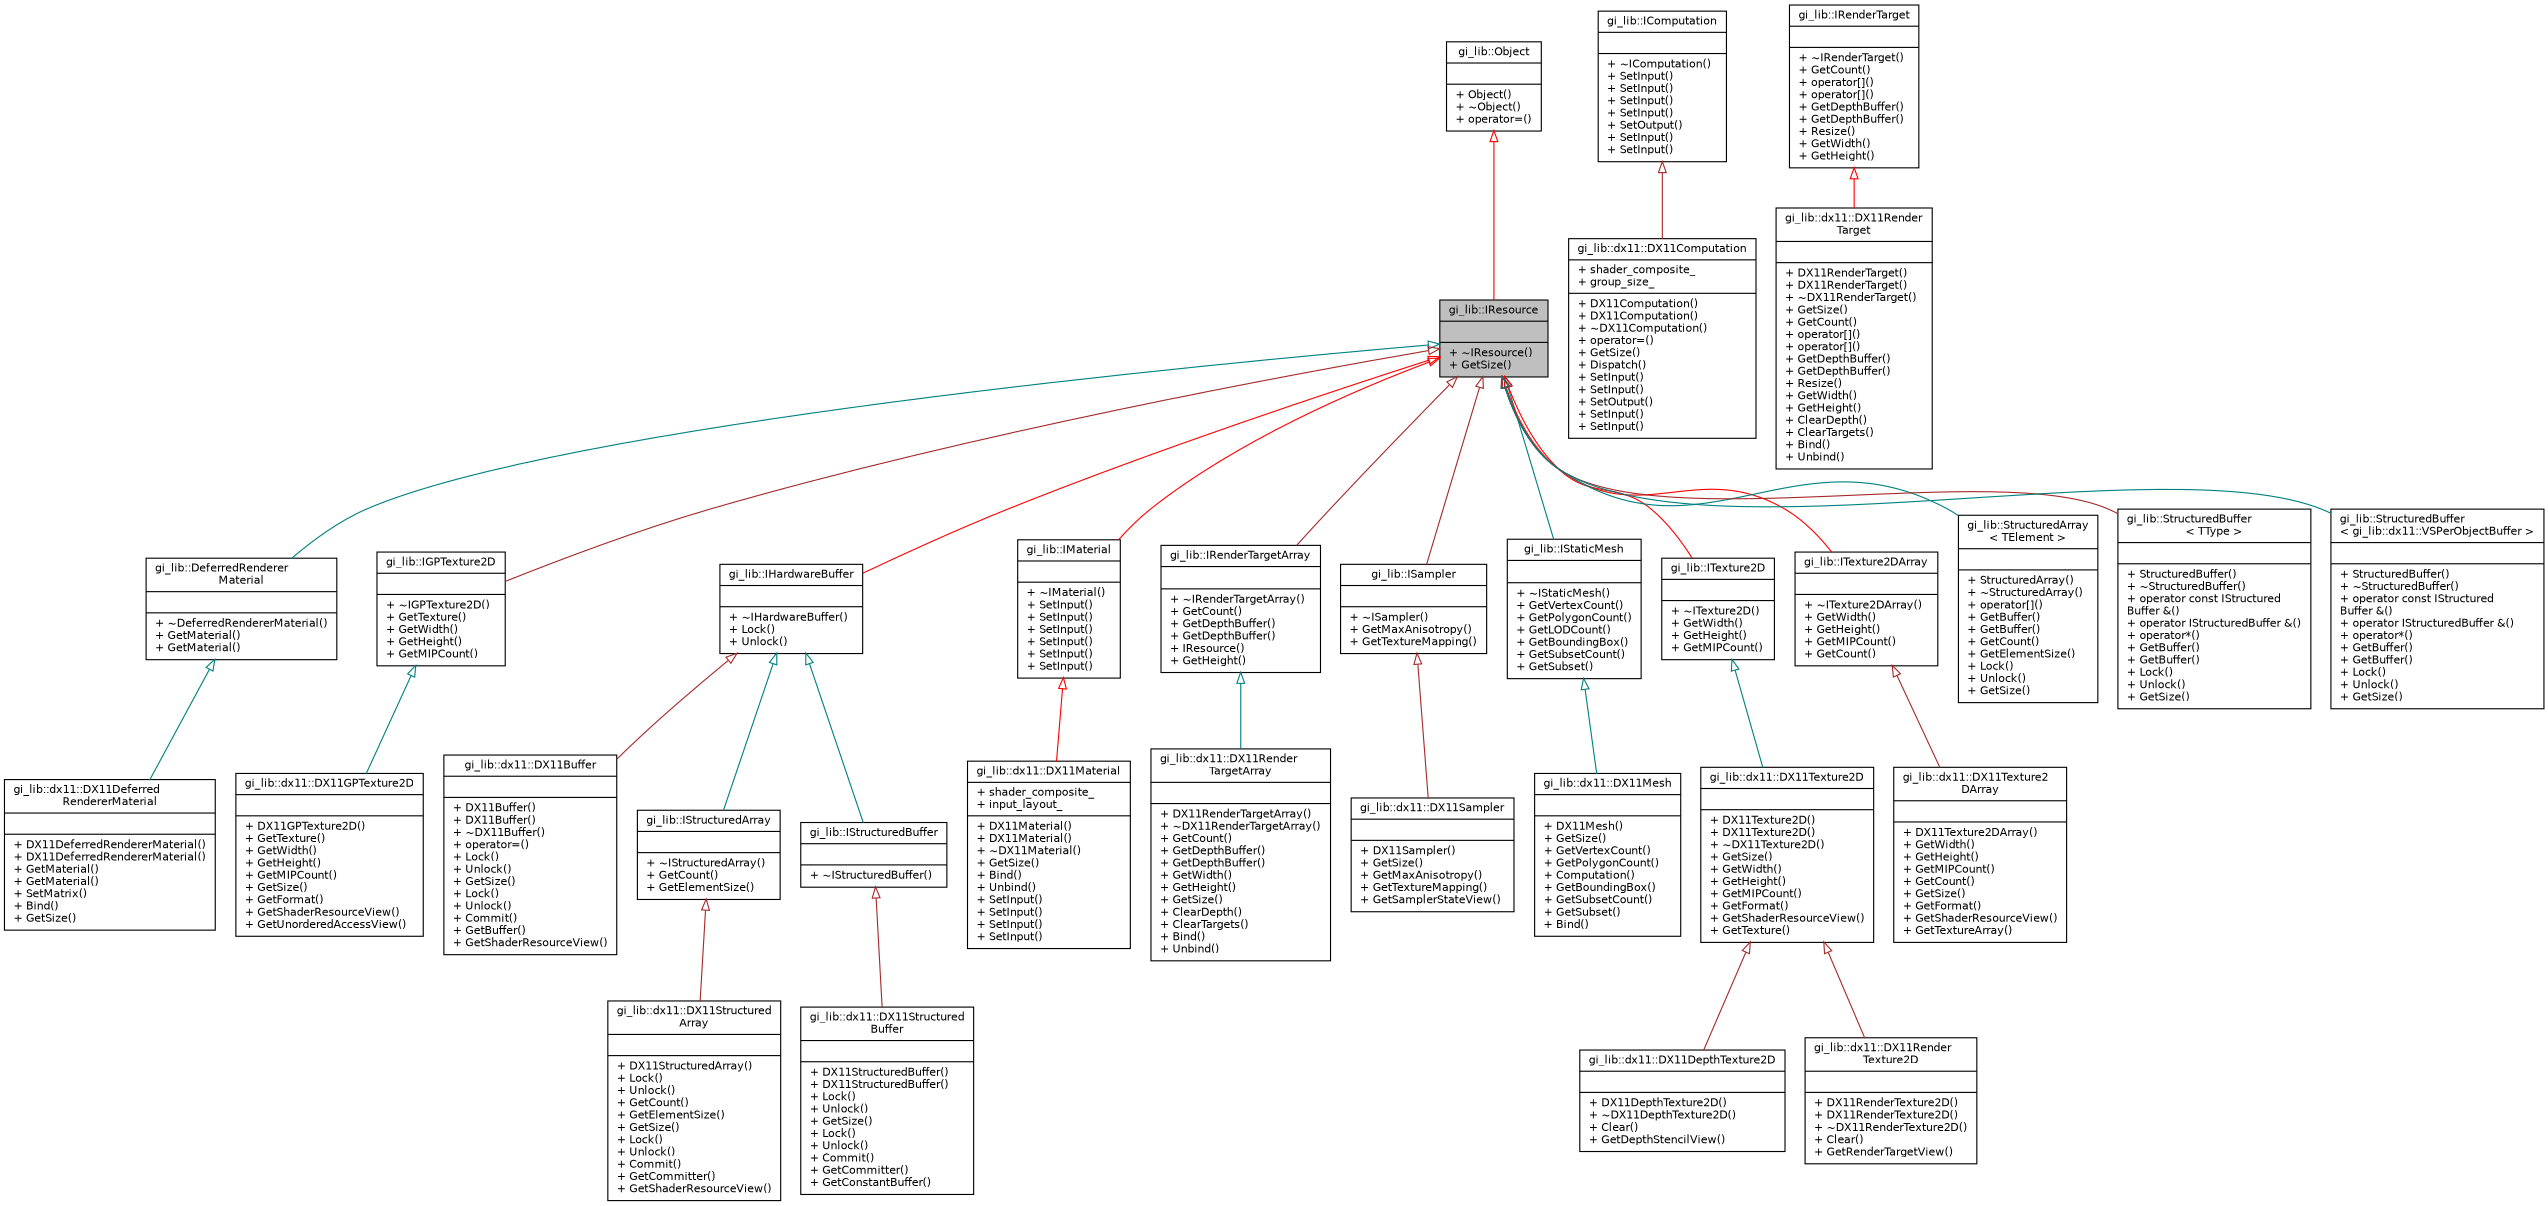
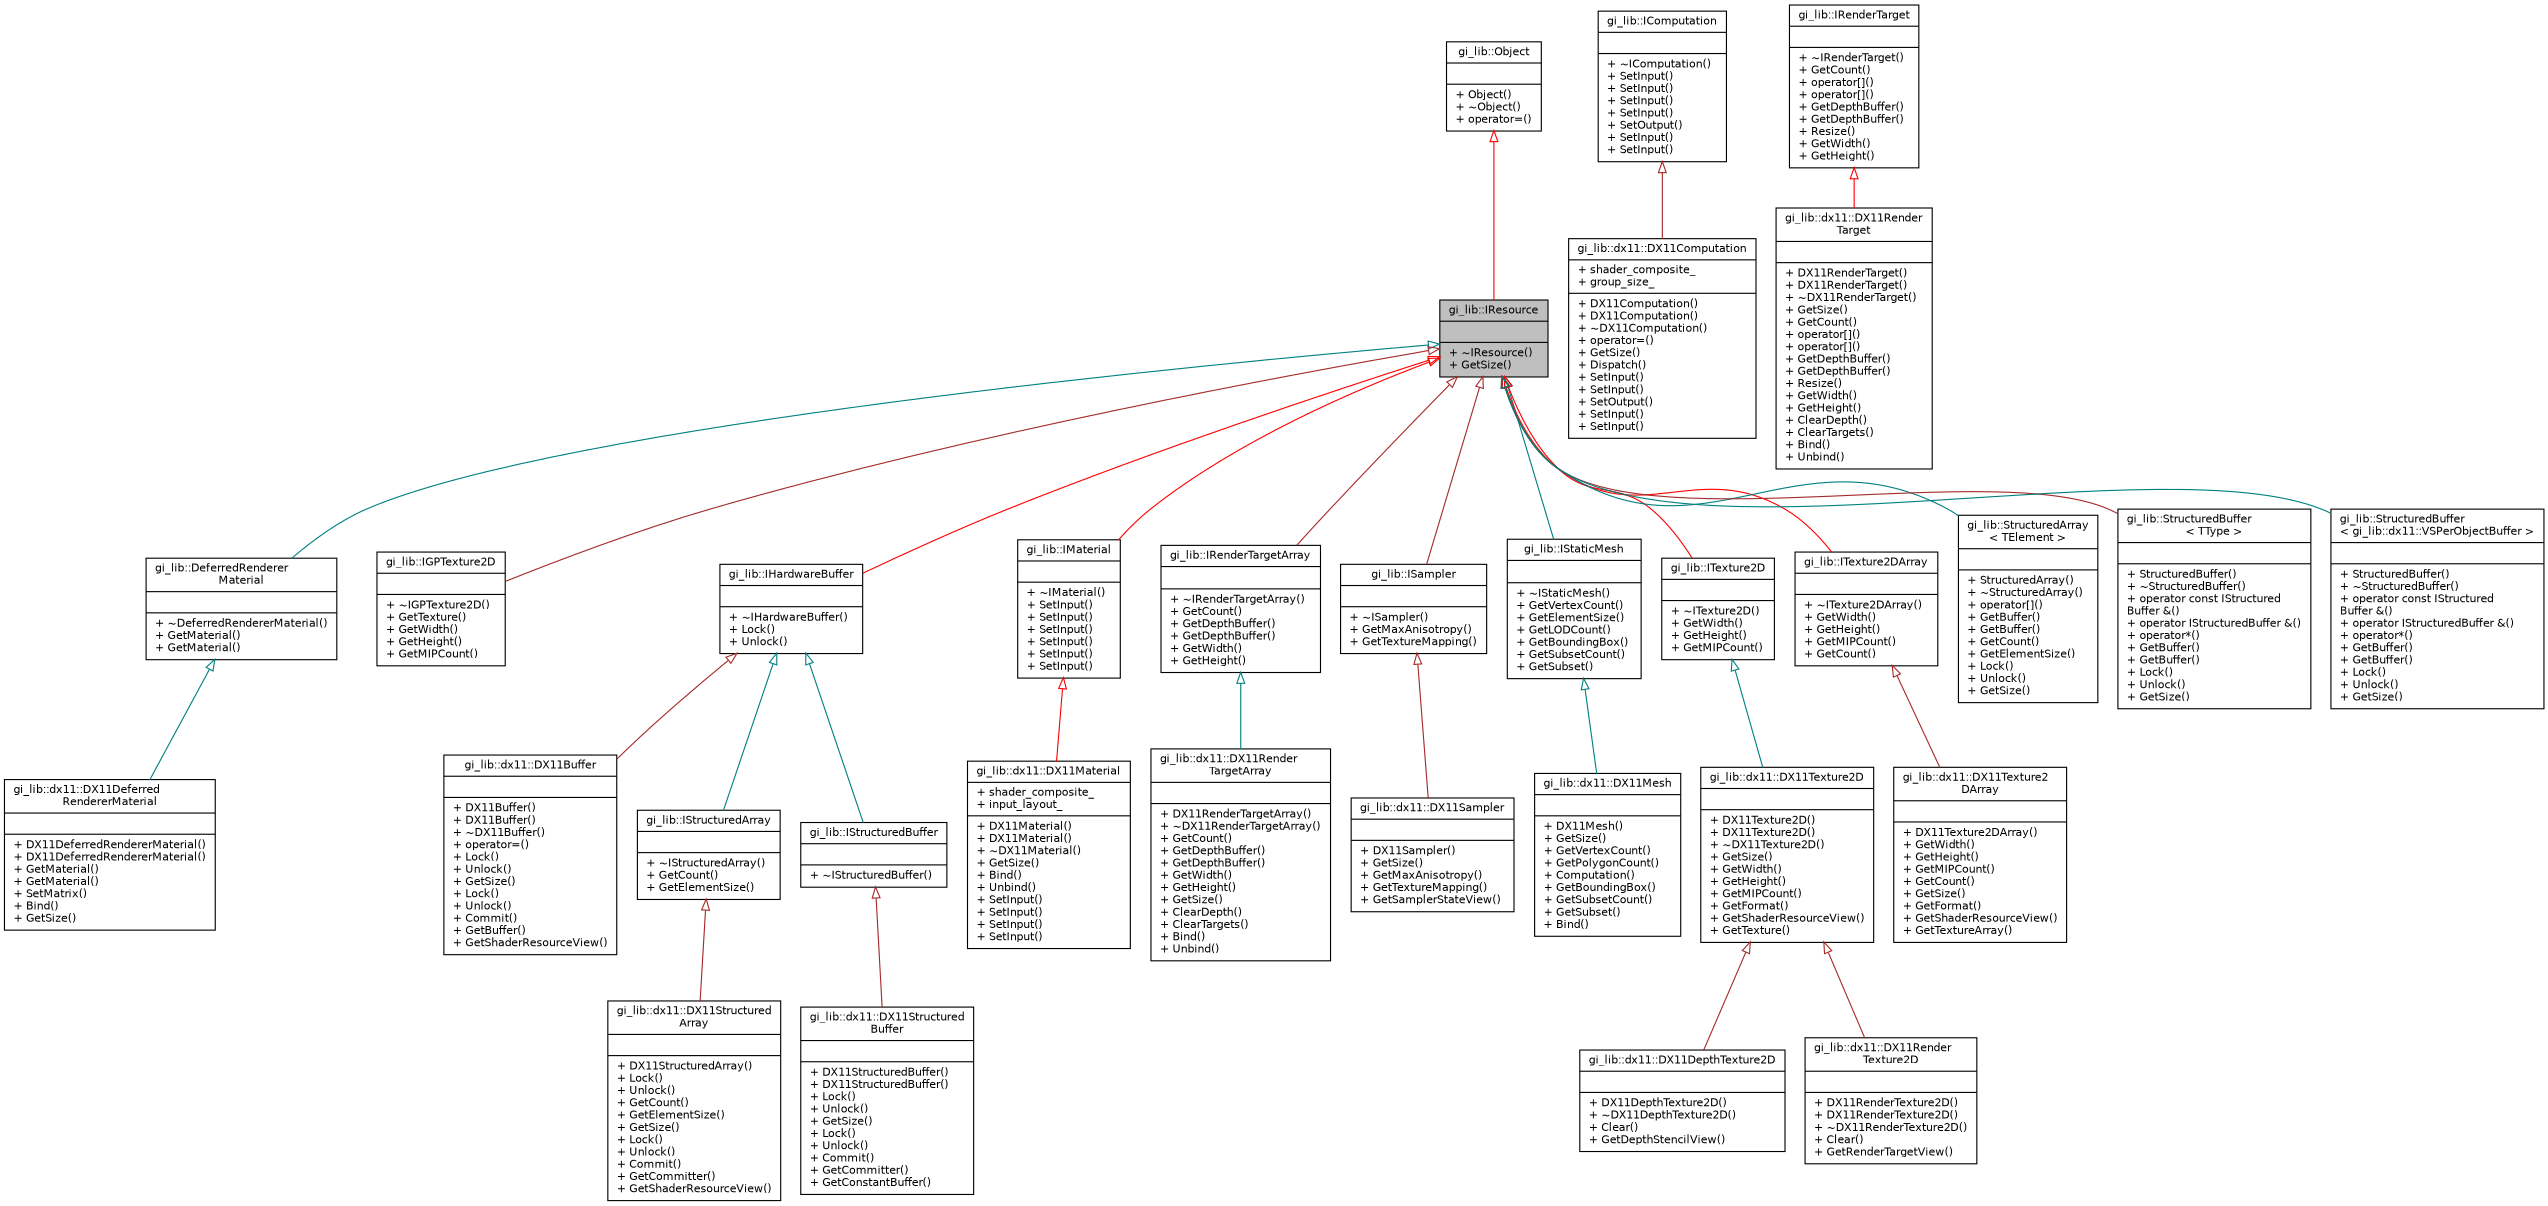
node "gi_lib::IStaticMesh": text "+ GetPolygonCount()" -> "+ GetElementSize()"
node "gi_lib::IRenderTargetArray": text "+ IResource()" -> "+ GetWidth()"
node "gi_lib::dx11::DX11GPTexture2D": removed
